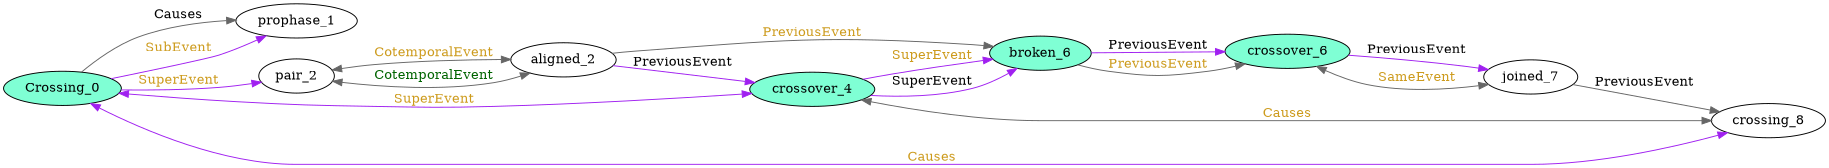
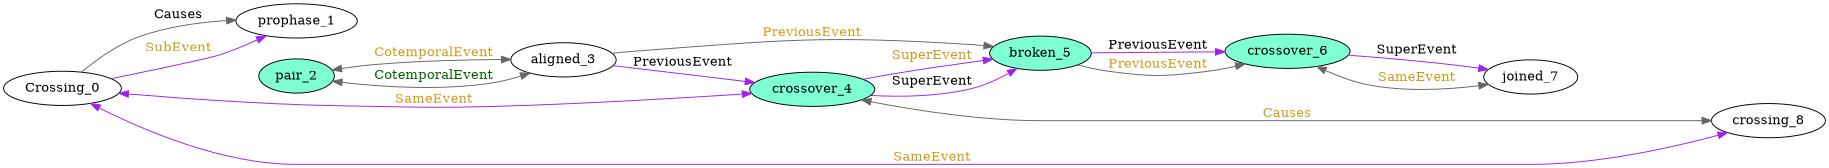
edge "crossover_6" -> "joined_7": label "PreviousEvent" -> "SuperEvent"
node "broken_6": label "broken_6" -> "broken_5"
node "aligned_2": label "aligned_2" -> "aligned_3"
node "pair_2": fillcolor white -> aquamarine
node "Crossing_0": fillcolor aquamarine -> white
edge "Crossing_0" -> "pair_2": removed, label "SuperEvent"
edge "joined_7" -> "crossing_8": removed, label "PreviousEvent"
edge "Crossing_0" -- "crossover_4": label "SuperEvent" -> "SameEvent"
edge "Crossing_0" -- "crossing_8": label "Causes" -> "SameEvent"
